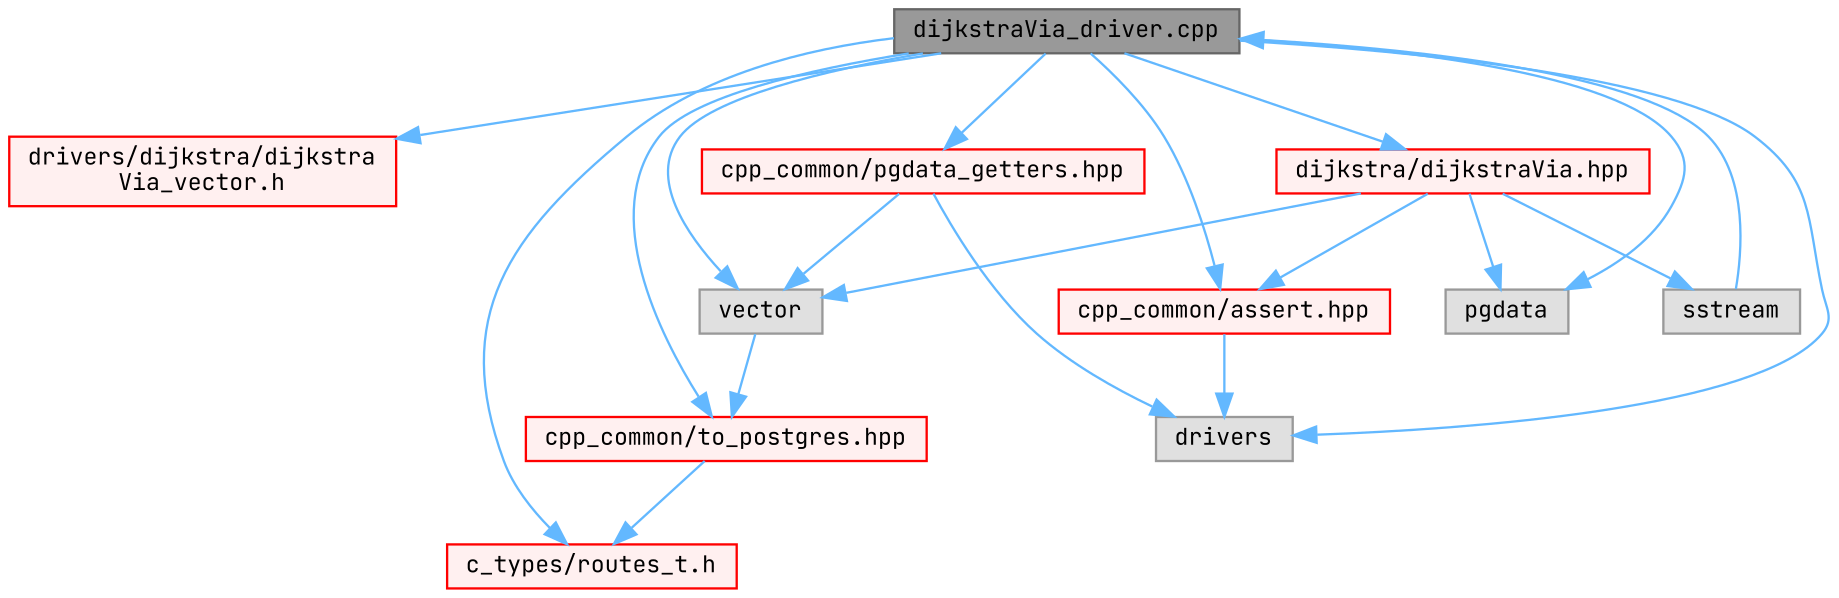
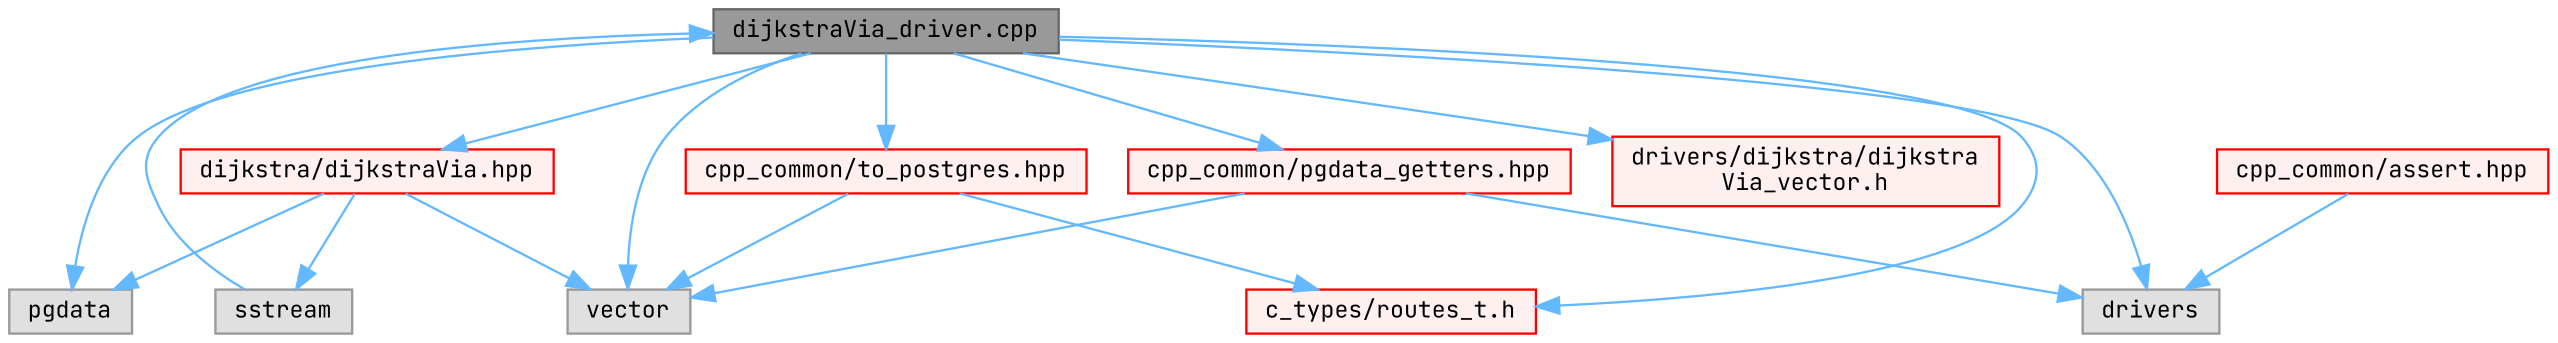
edge "dijkstraVia_driver.cpp" -> "cpp_common/assert.hpp": removed
edge "dijkstra/dijkstraVia.hpp" -> "cpp_common/assert.hpp": removed
edge "vector" -> "cpp_common/to_postgres.hpp": reversed
